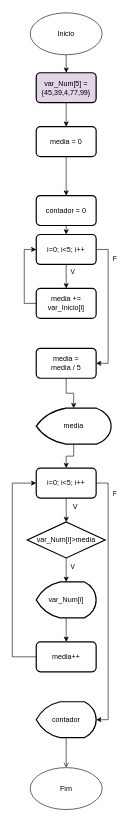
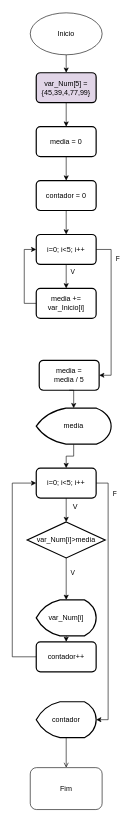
node "contador = 0": moved (66, 210) -> (66, 195)
node "media = media / 5": moved (66, 363) -> (69, 375)
node "var_Num[i]": moved (66, 600) -> (66, 618)
node "media++": label "media++" -> "contador++"
node "Fim": shape ellipse -> rounded rectangle
